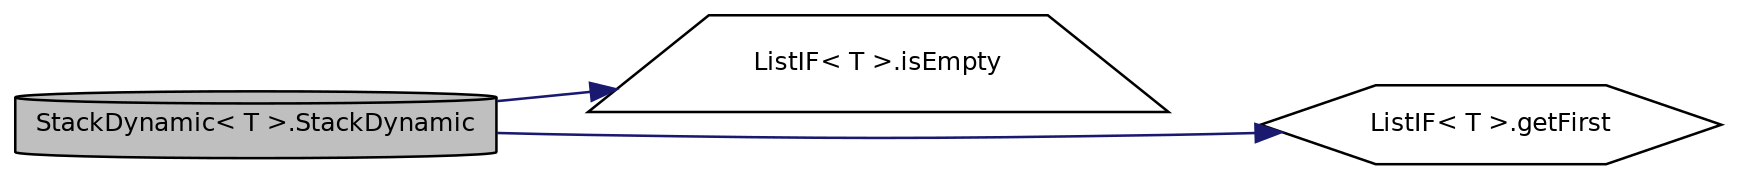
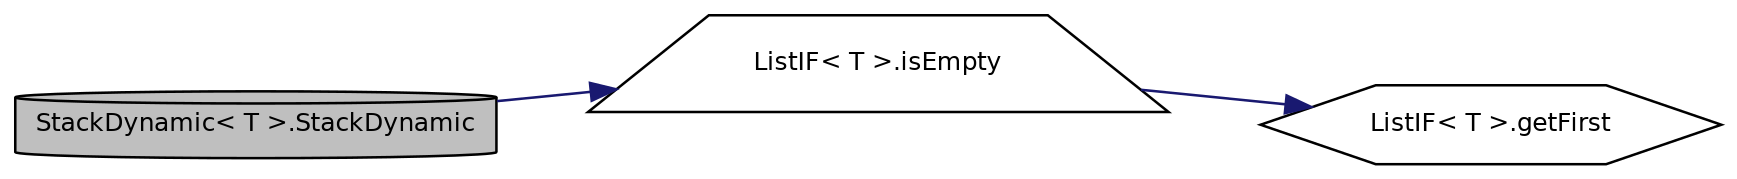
edge "StackDynamic< T >.StackDynamic" -> "ListIF< T >.getFirst": now "ListIF< T >.isEmpty" -> "ListIF< T >.getFirst"
